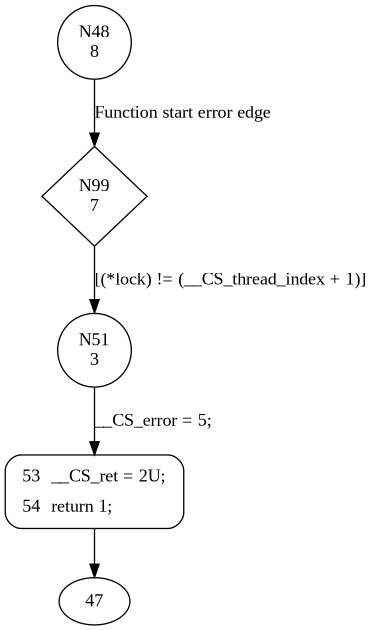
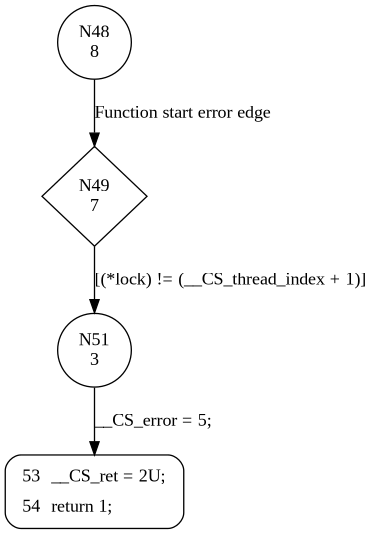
node "N99 7": label "N99 7" -> "N49 7"
node "47": removed
